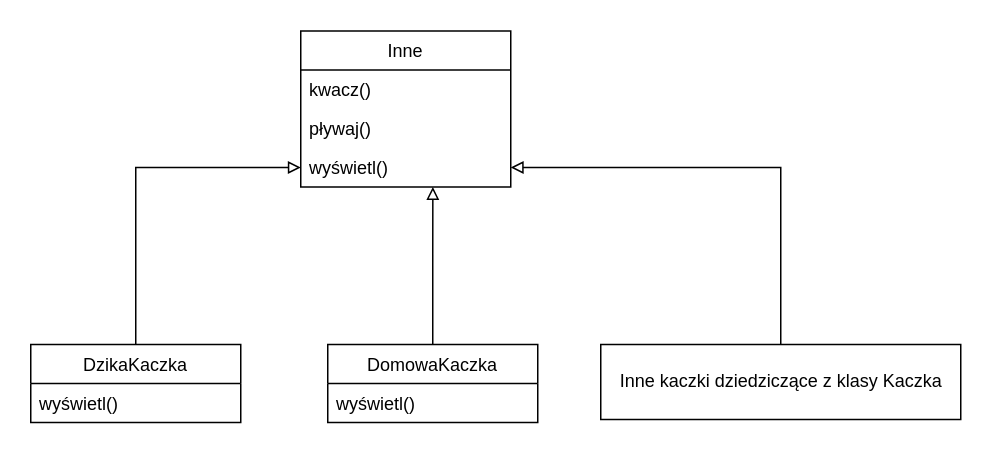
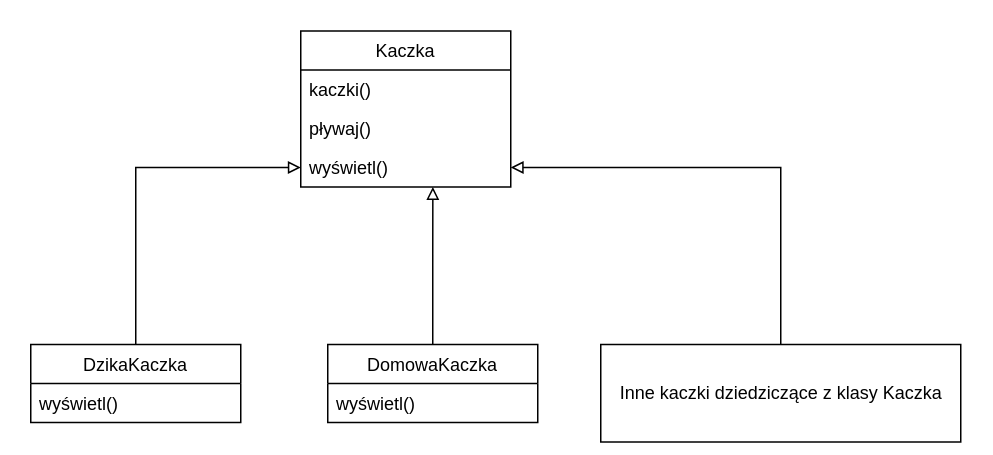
node "Inne": label "Inne" -> "Kaczka"
node "kwacz()": label "kwacz()" -> "kaczki()"
node "Inne kaczki dziedziczące z klasy Kaczka": size 360x75 -> 360x98
